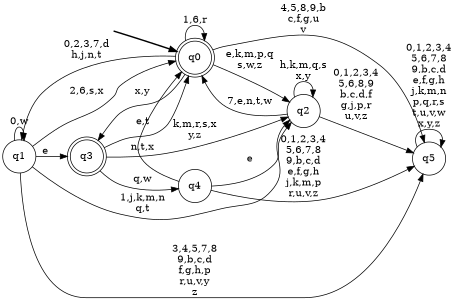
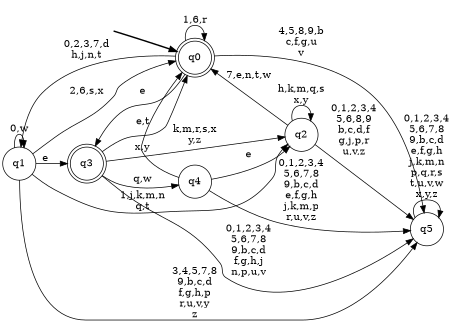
edge "q0" -> "q2": removed, label "e,k,m,p,q s,w,z"
edge "q0" -> "q3": label "x,y" -> "e"
edge "q4" -> "q0": label "n,t,x" -> "x,y"
edge "q3" -> "q5": added, label "0,1,2,3,4 5,6,7,8 9,b,c,d f,g,h,j n,p,u,v"
